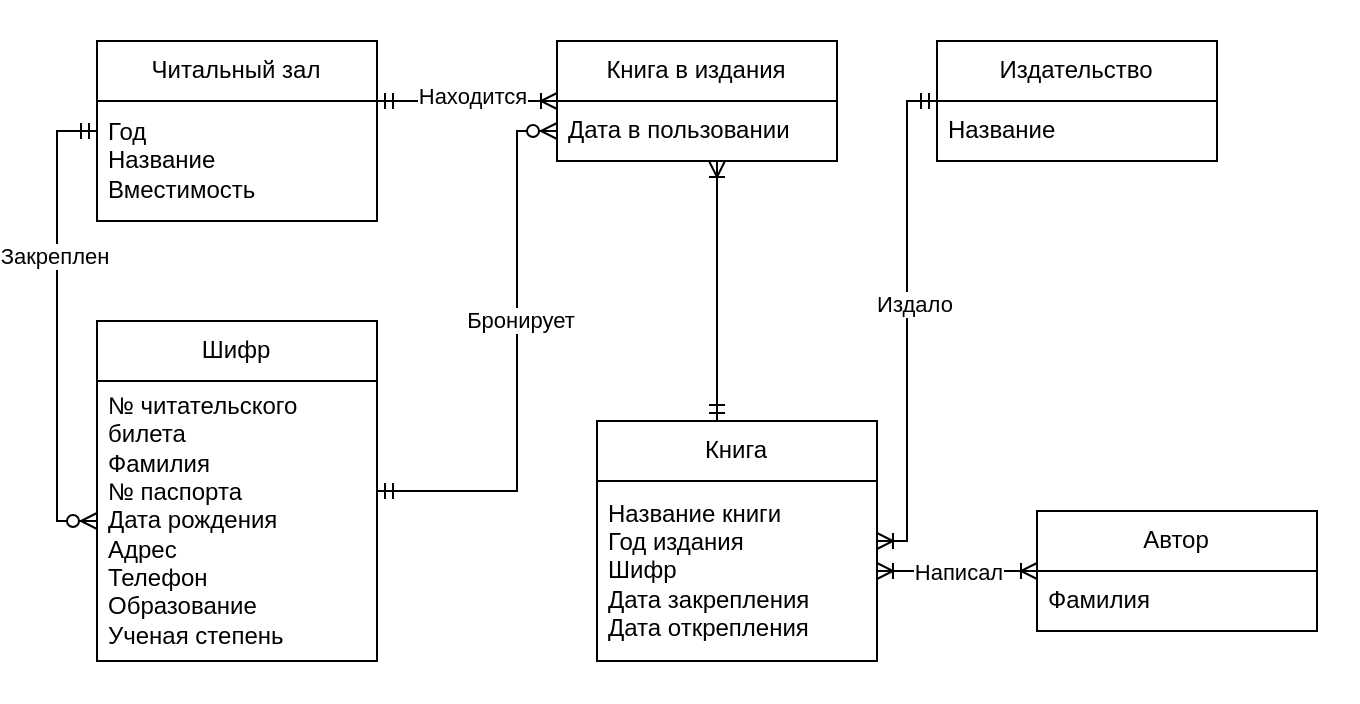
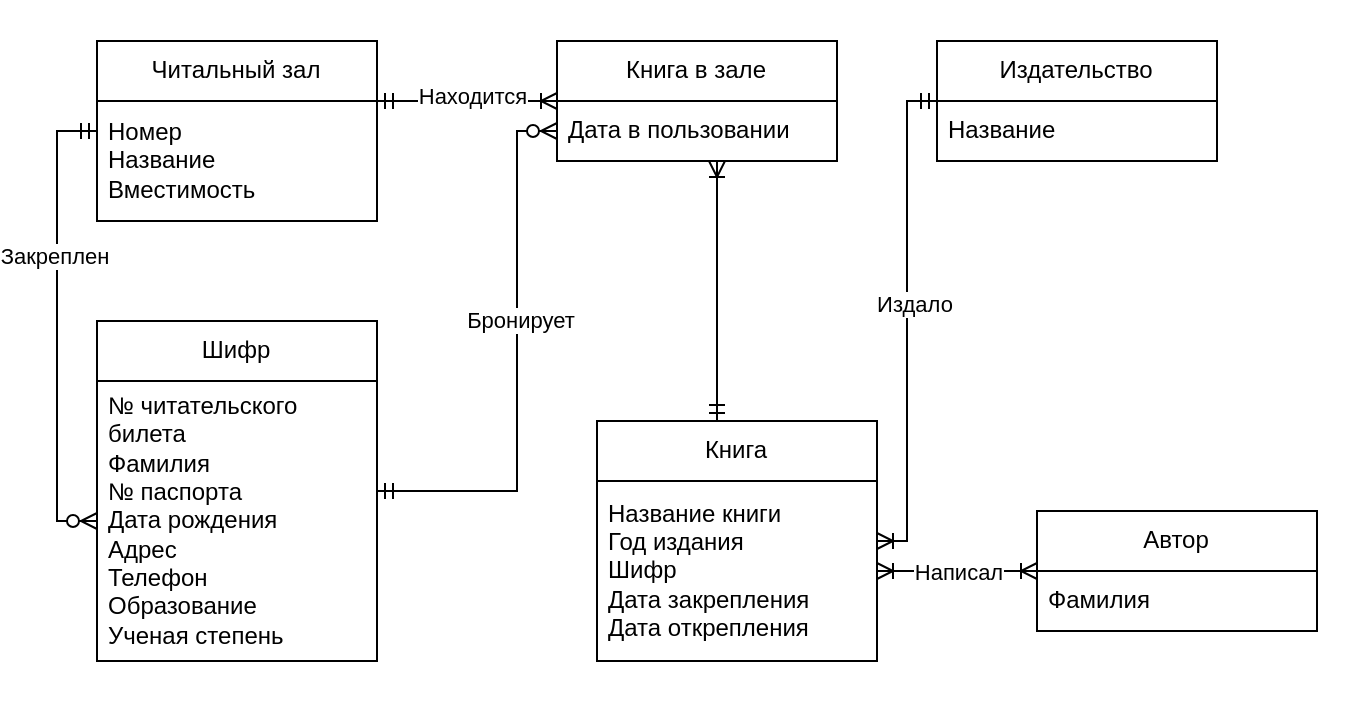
node "Книга в издания": label "Книга в издания" -> "Книга в зале"
node "Год Название Вместимость": label "Год Название Вместимость" -> "Номер Название Вместимость"
